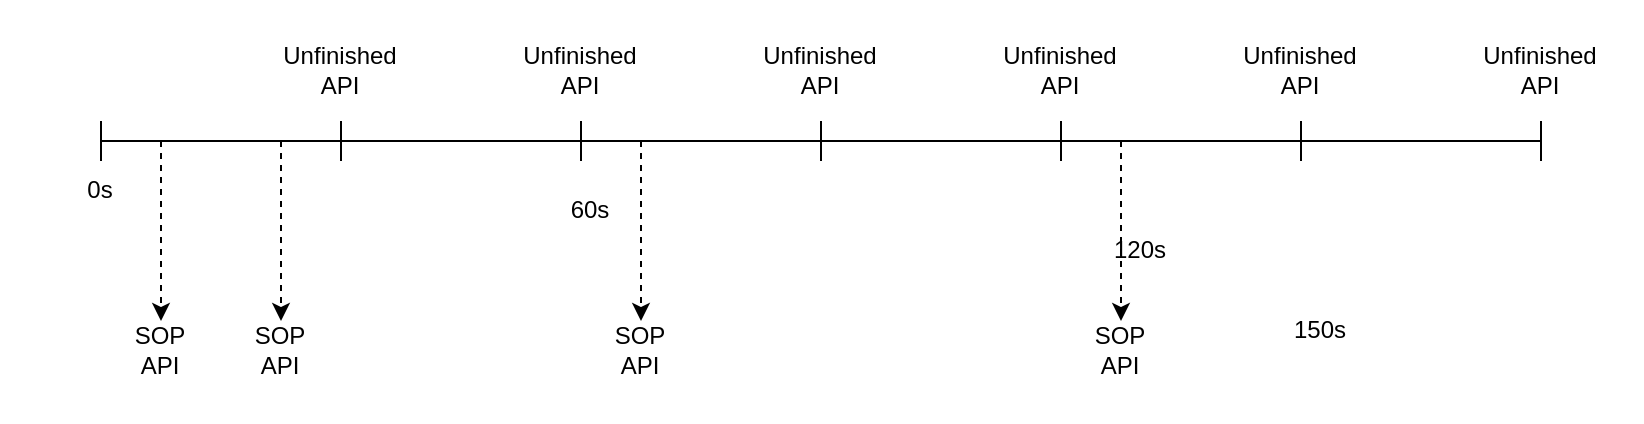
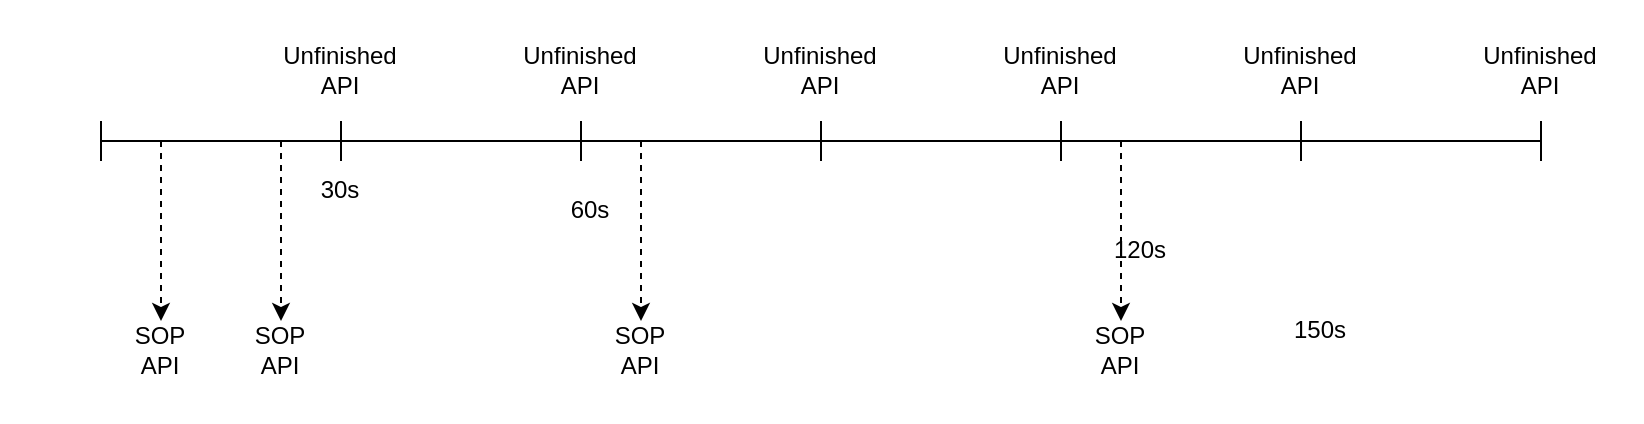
node "0s": removed
node "30s": added
